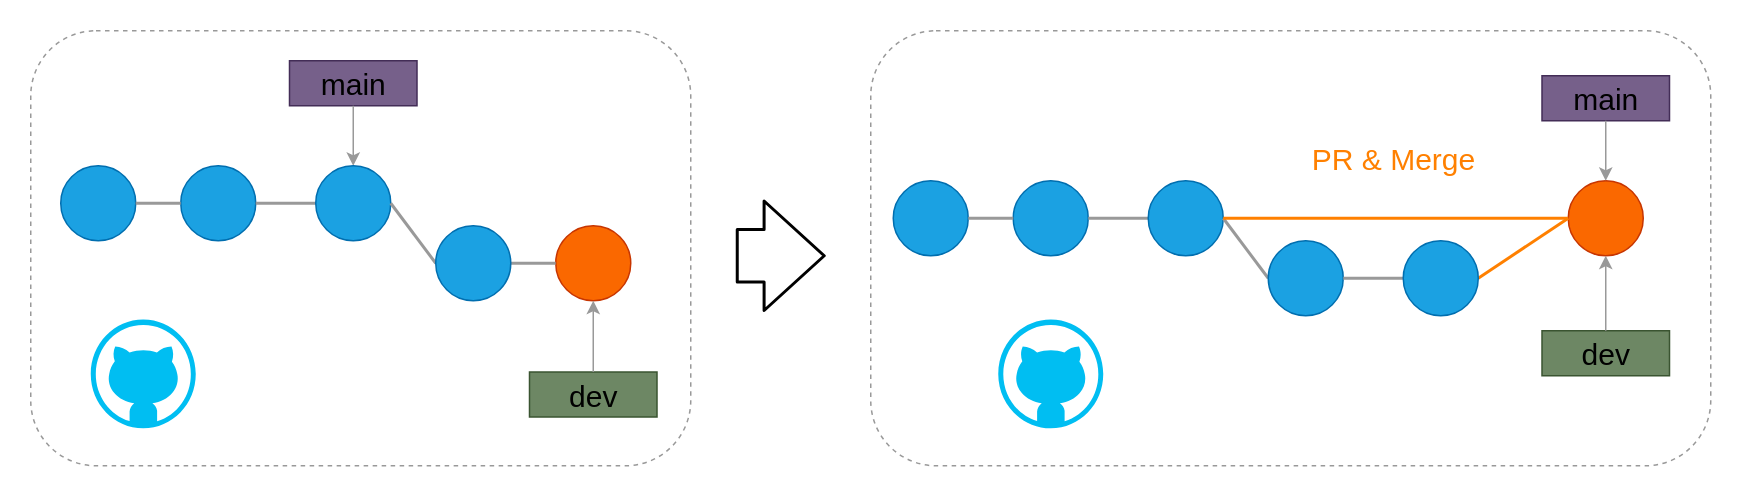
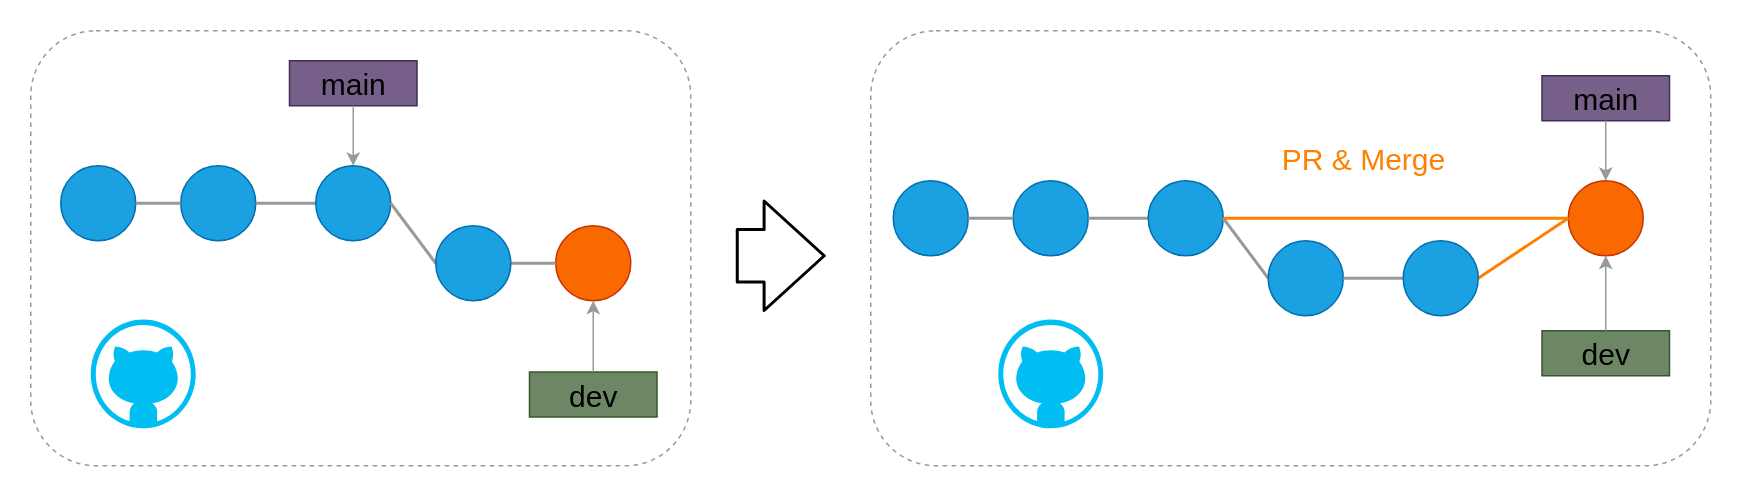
node "PR & Merge": moved (1394, 158) -> (1364, 158)
